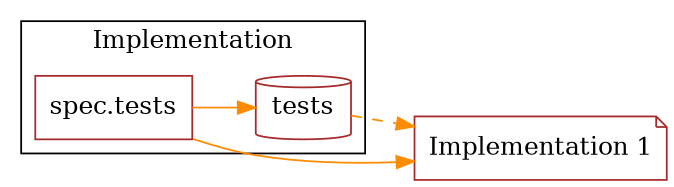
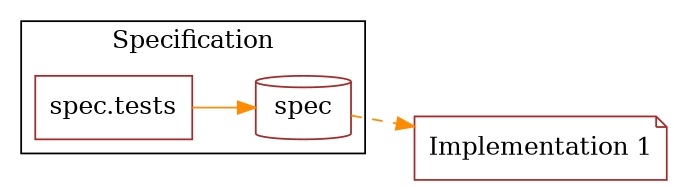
cluster "Implementation": label "Implementation" -> "Specification"
node "tests": label "tests" -> "spec"
edge "spec.tests" -> "Implementation 1": removed
